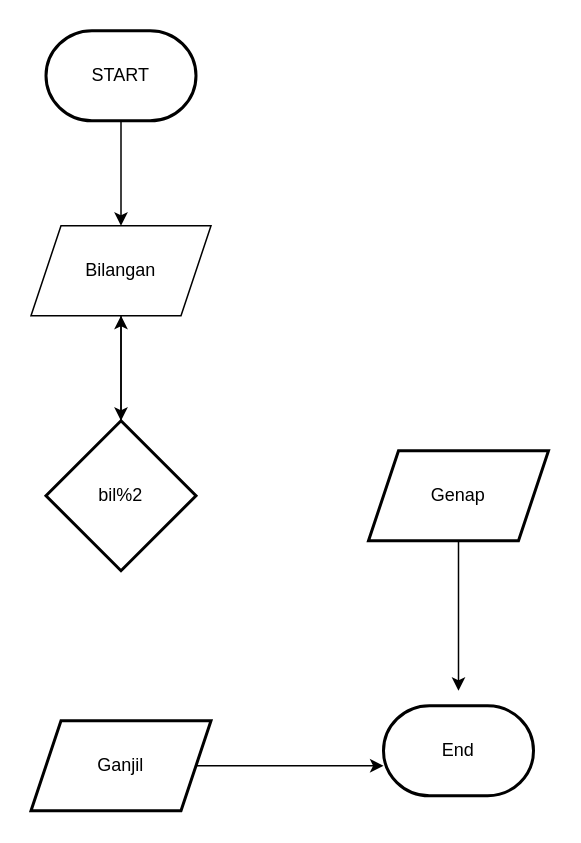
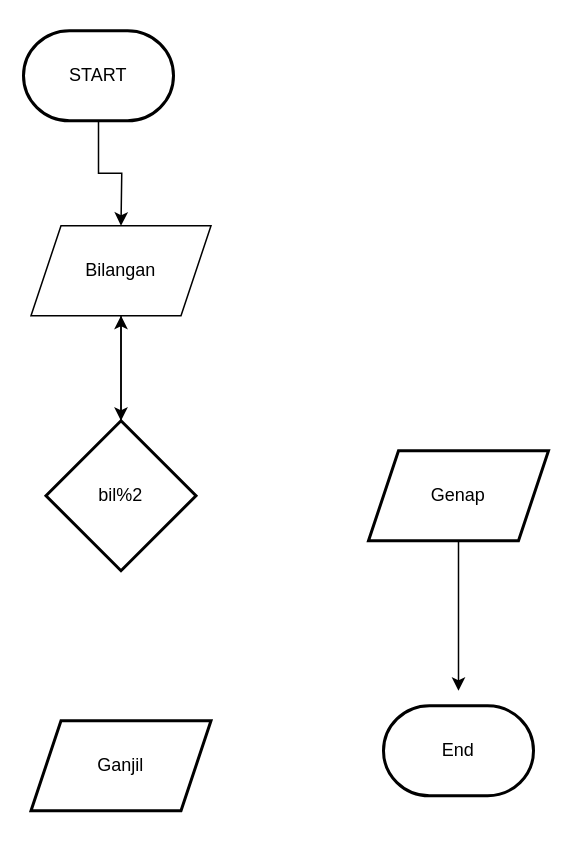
node "START": moved (121, 76) -> (98, 76)
edge "Ganjil" -> "End": removed
